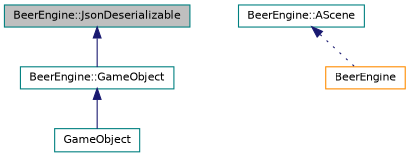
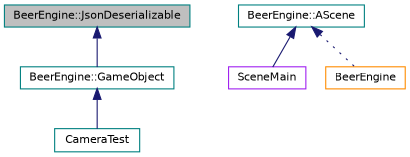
node "SceneMain": added
node "GameObject": label "GameObject" -> "CameraTest"
